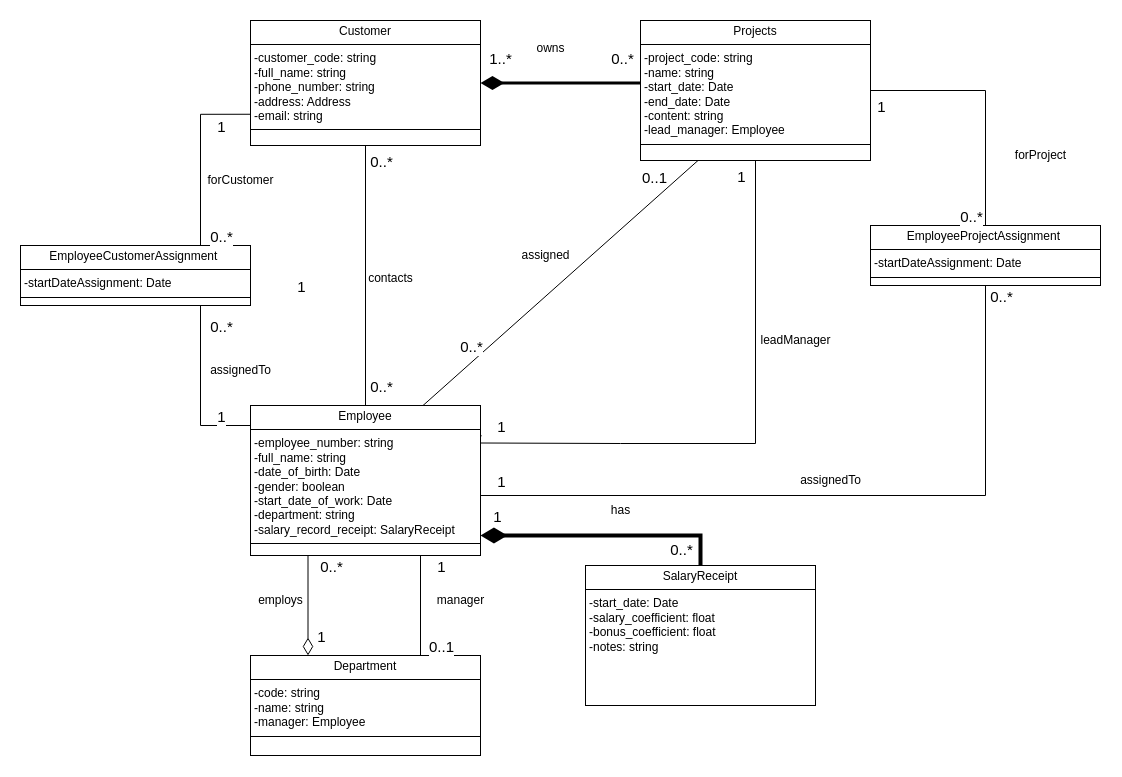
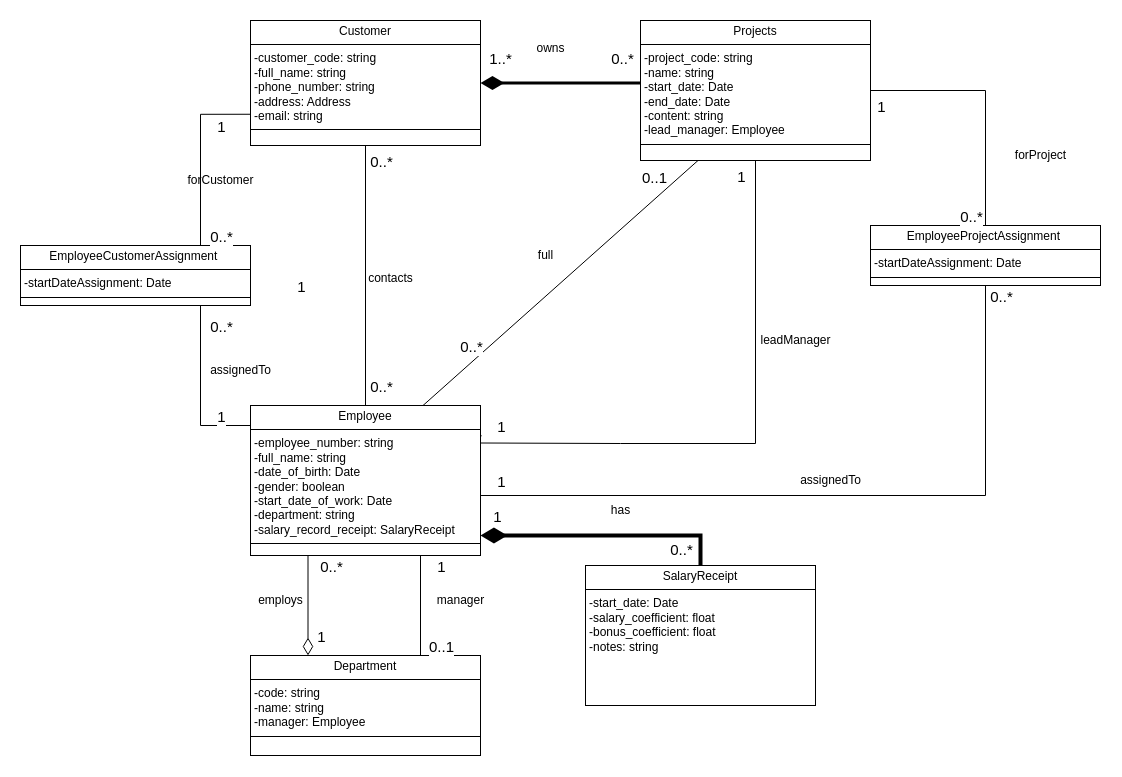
node "forCustomer": moved (241, 181) -> (221, 181)
node "assigned": label "assigned" -> "full"
